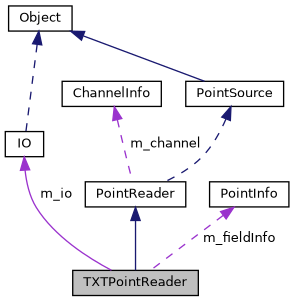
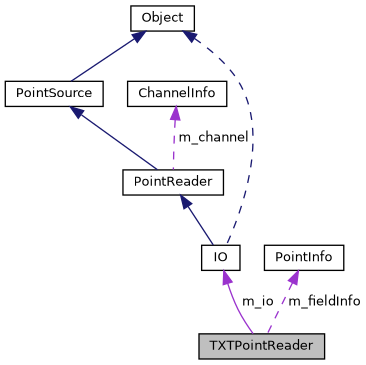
edge "PointReader" -> "PointSource": style dashed -> solid
edge "TXTPointReader" -> "PointReader": now "IO" -> "PointReader"
